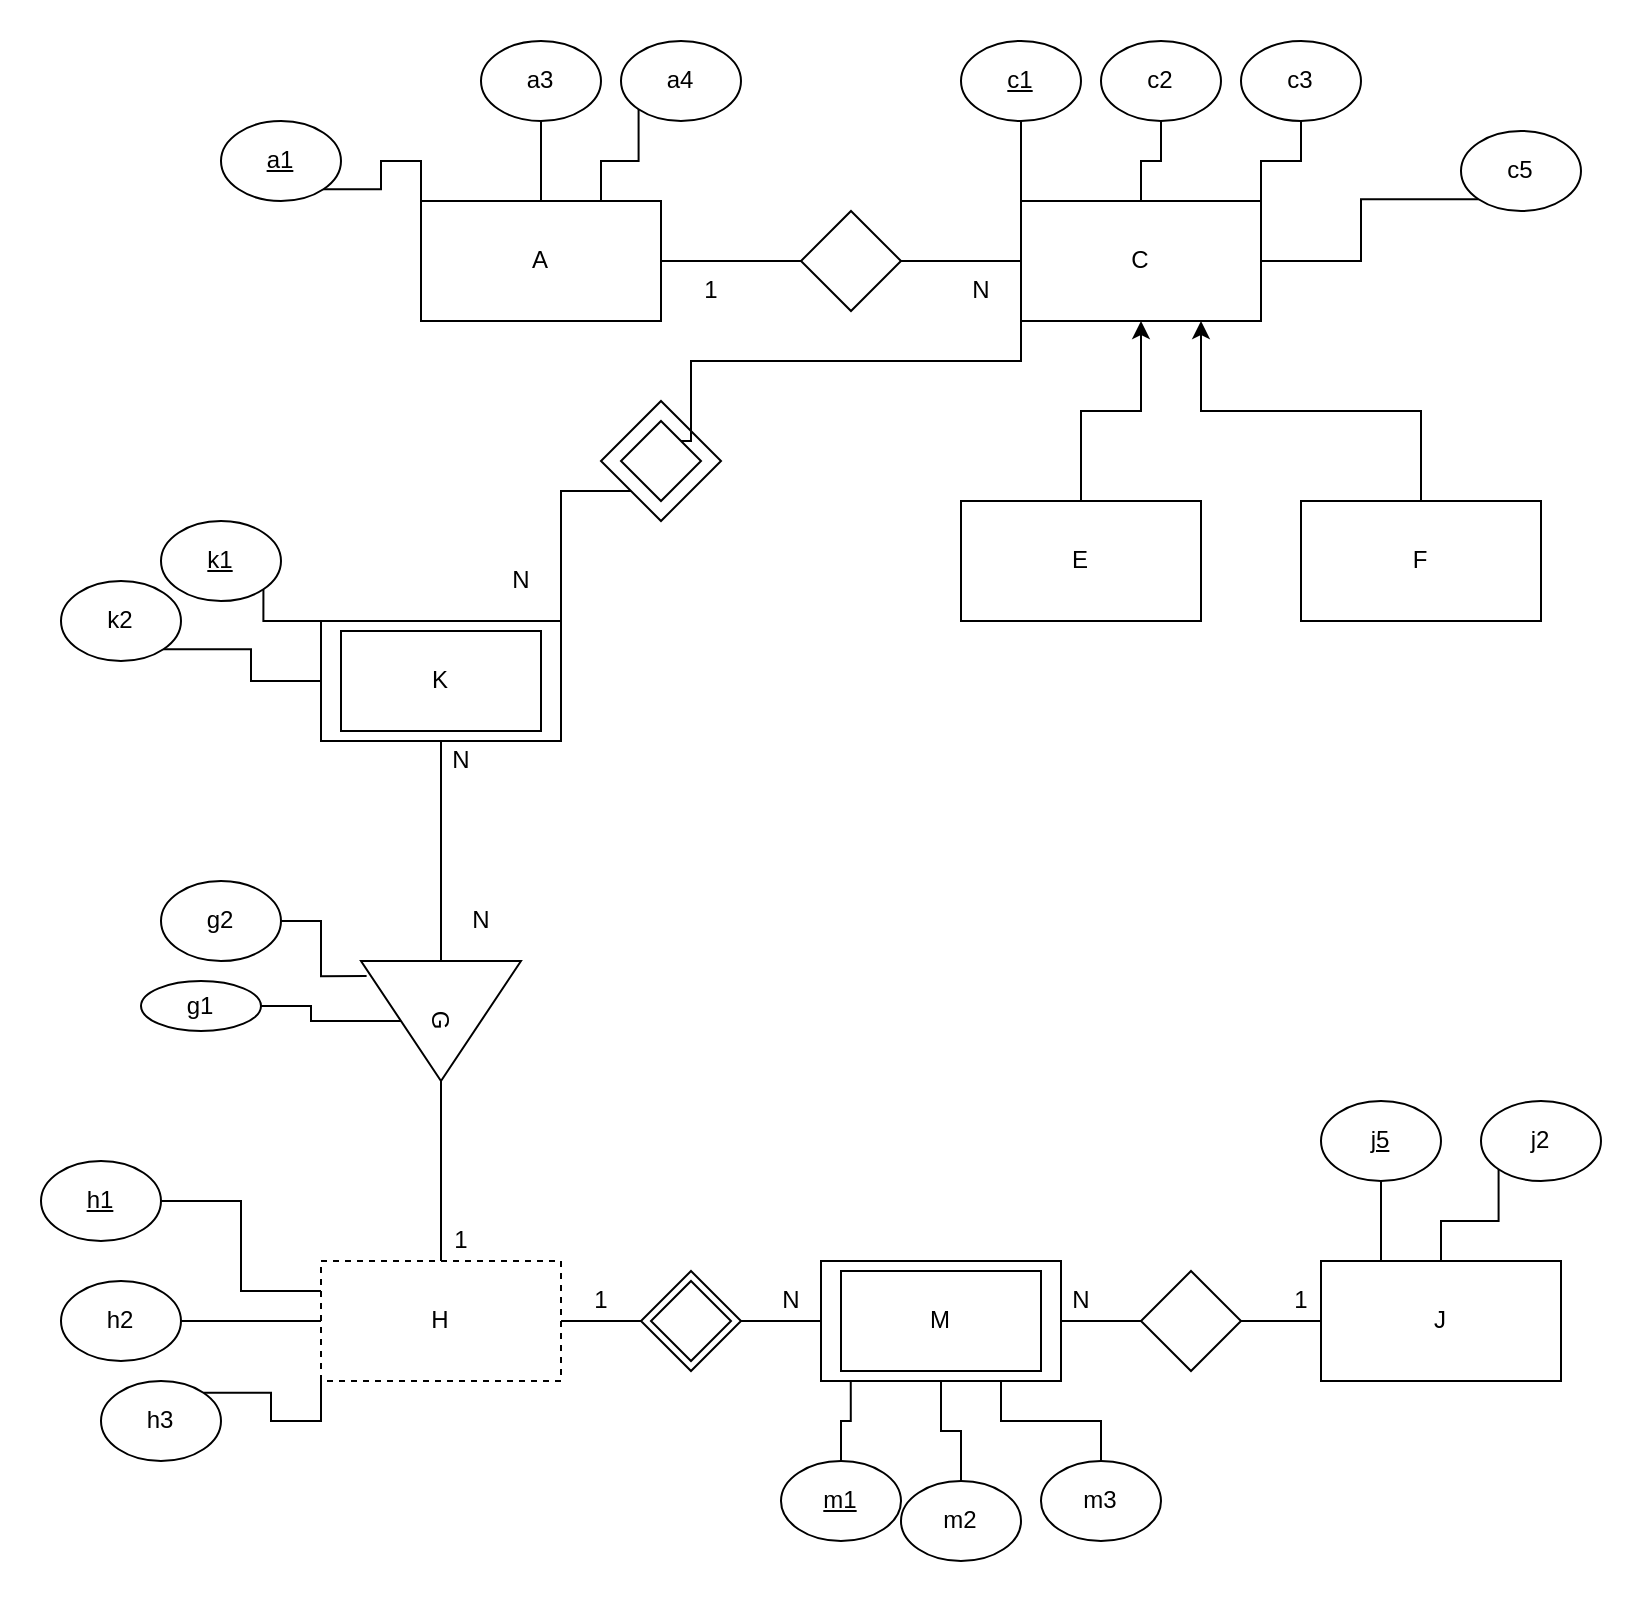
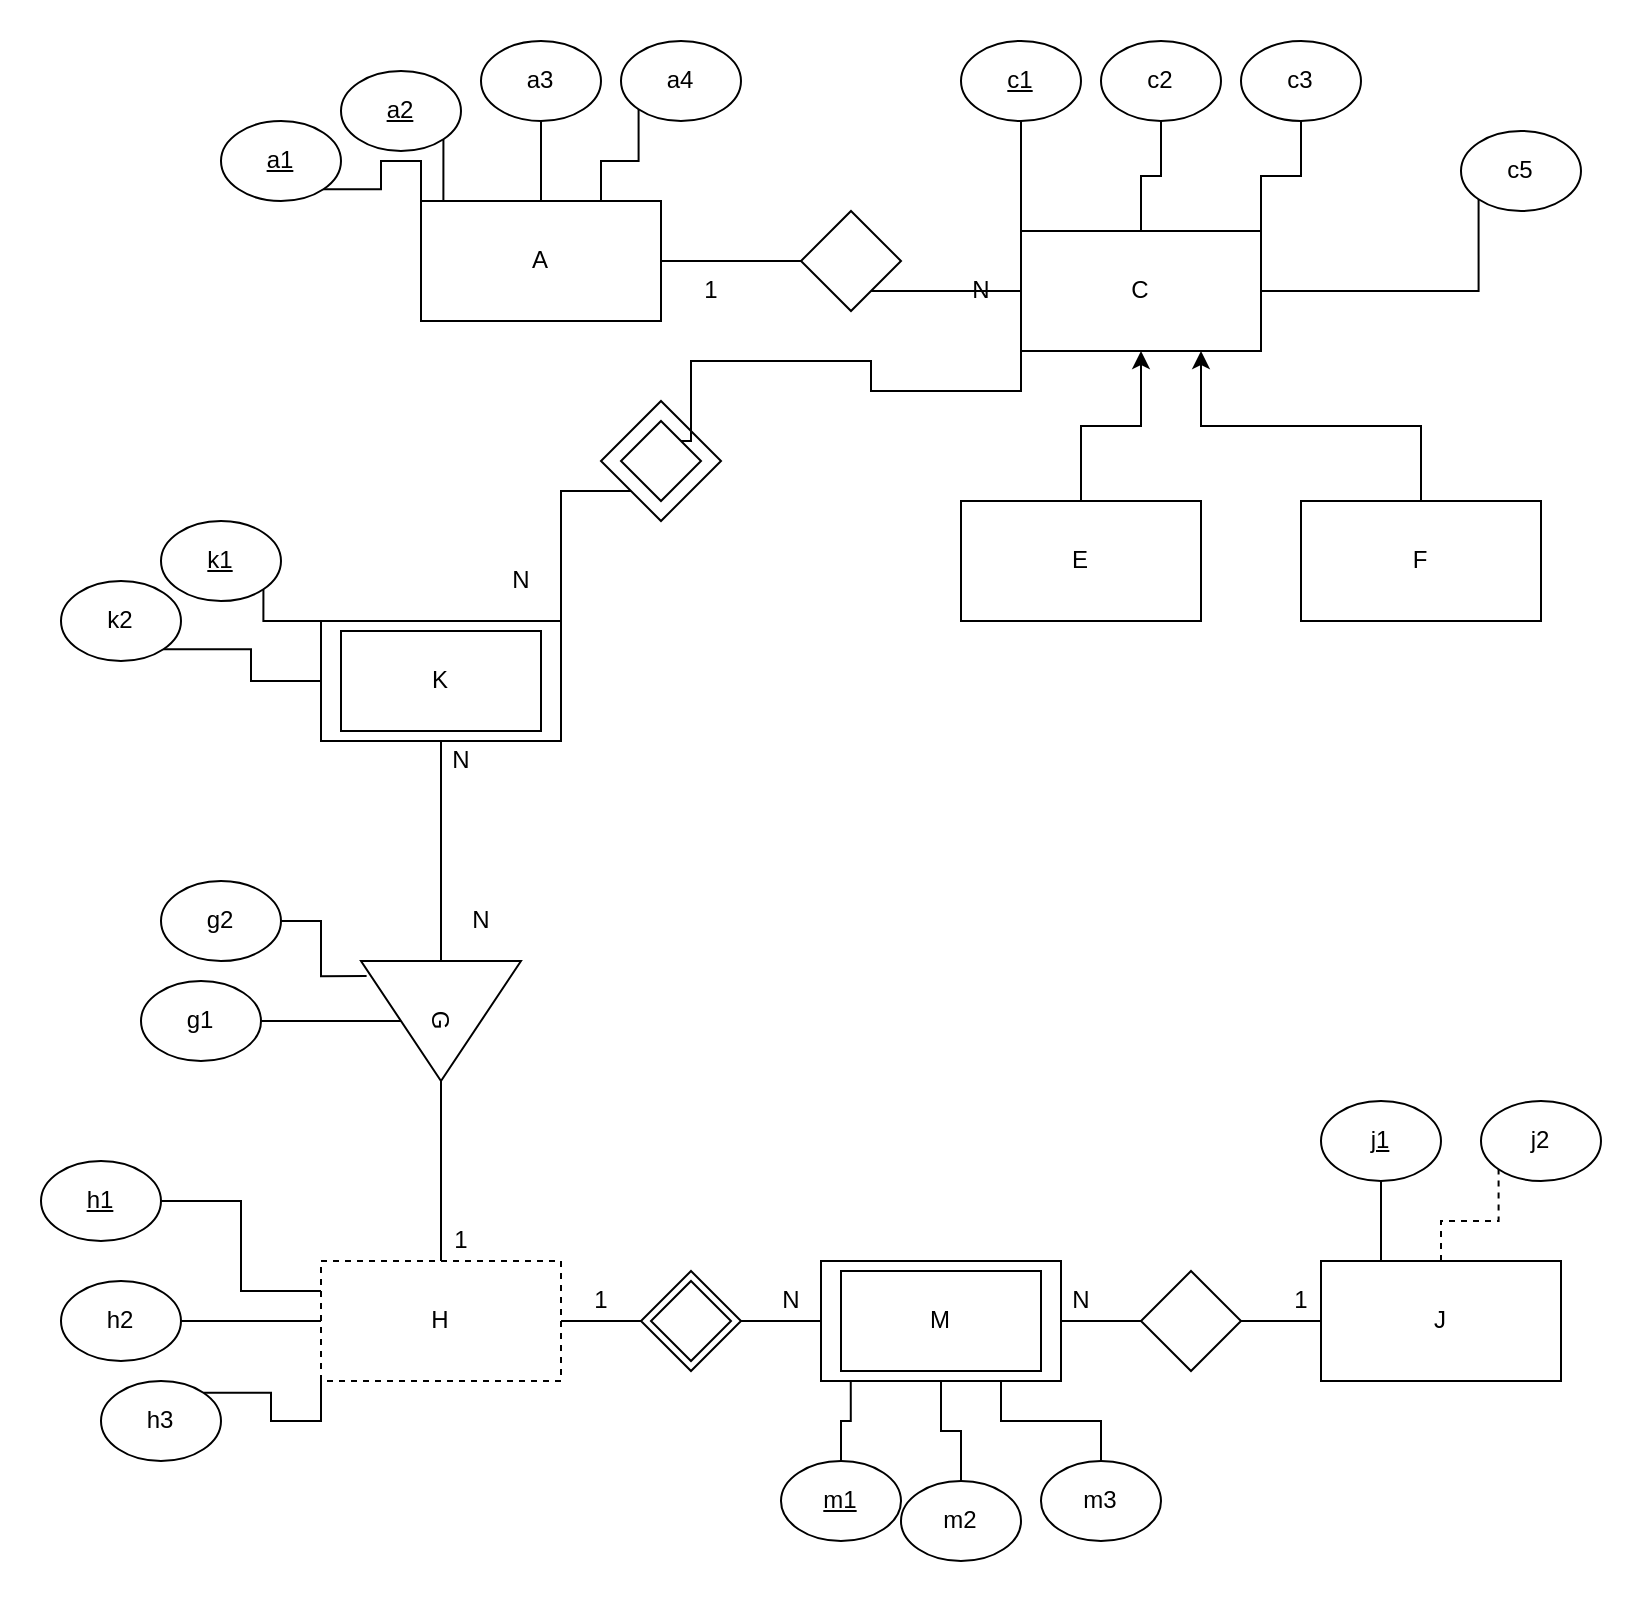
node "a2": added
edge "a2" -- "A": added
node "C": moved (1141, 261) -> (1141, 291)
node "g1": size 120x50 -> 120x80
node "j5": label "j5" -> "j1"
edge "j2" -- "J": style solid -> dashed
